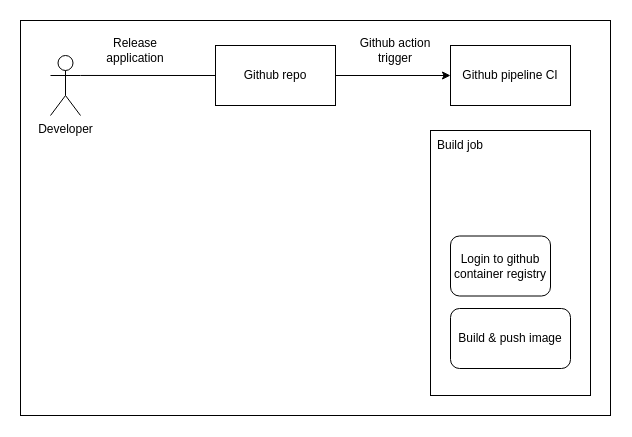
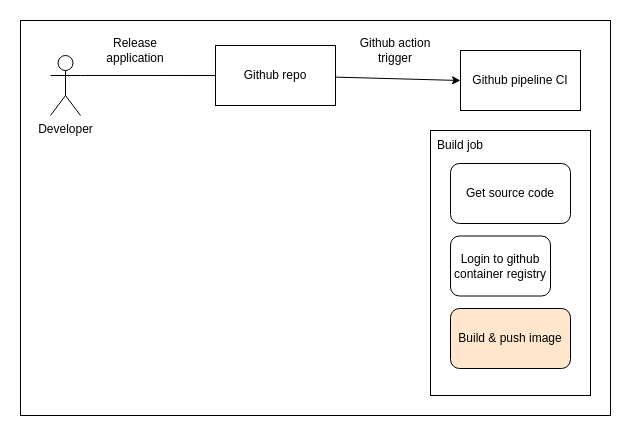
node "Github pipeline CI": moved (511, 76) -> (521, 81)
node "Get source code": added
node "Build & push image": fillcolor #ffffff -> #ffe6cc
